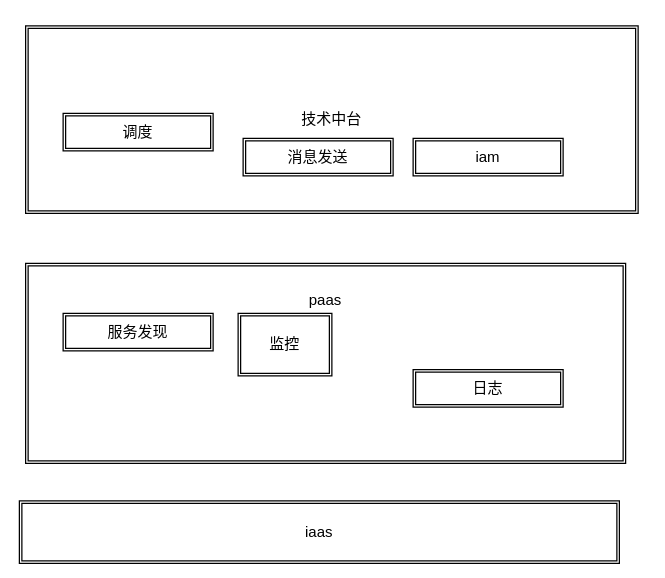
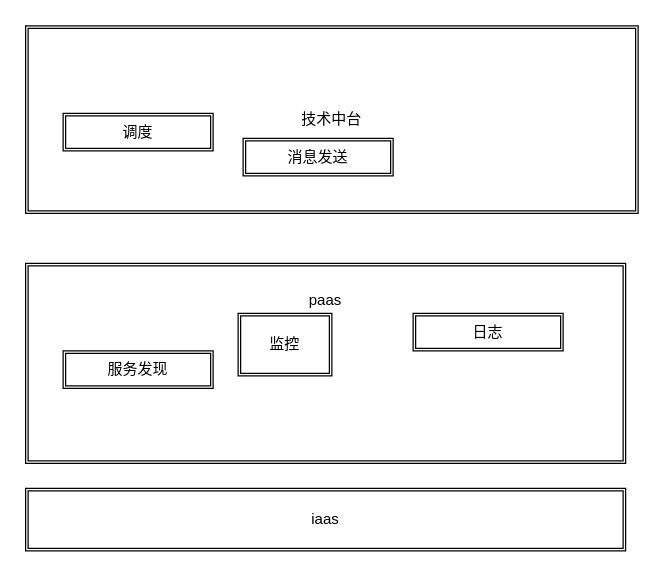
node "iam": removed
node "服务发现": moved (138, 332) -> (138, 369)
node "日志": moved (488, 388) -> (488, 332)
node "iaas": moved (319, 532) -> (326, 519)
